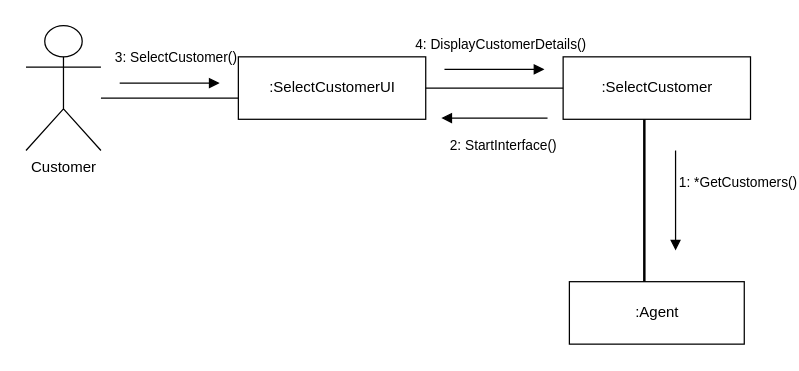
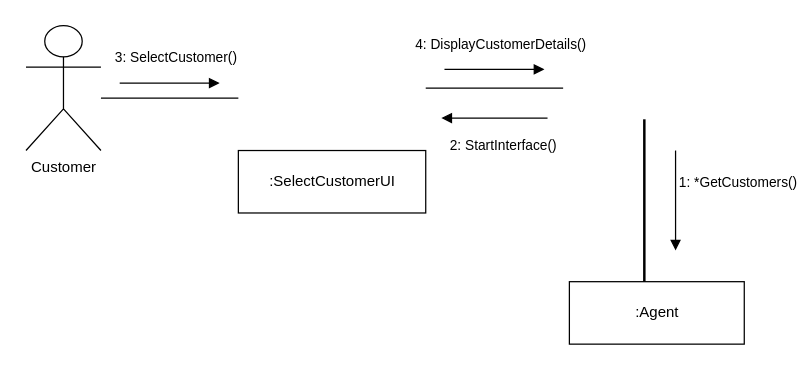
node ":SelectCustomerUI": moved (332, 88) -> (332, 182)
node ":SelectCustomer": removed
